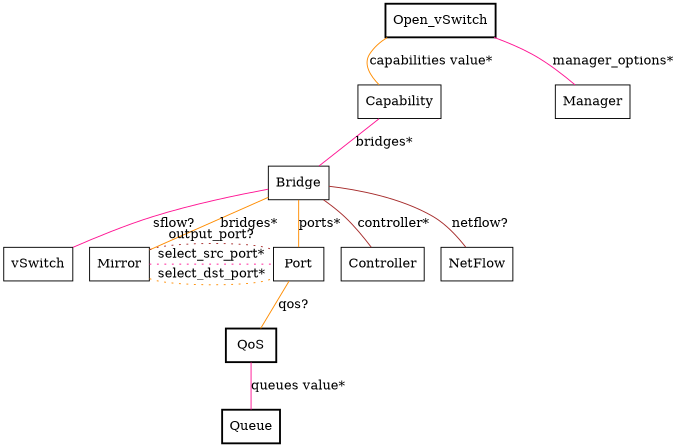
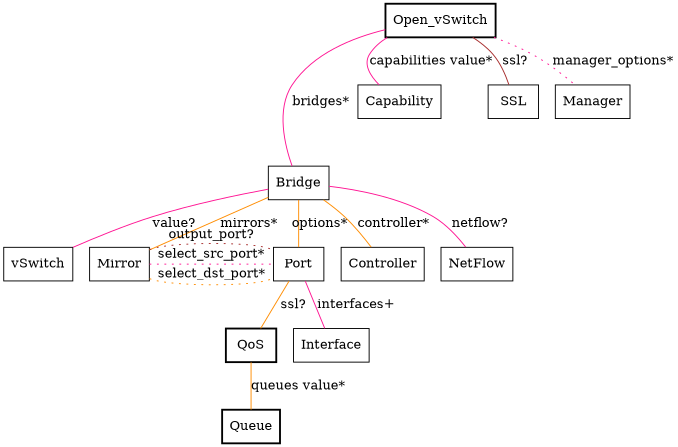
edge "Open_vSwitch" -- "Manager": style solid -> dotted
edge "Open_vSwitch" -- "Capability": color darkorange -> deeppink
node "SSL": added
edge "Capability" -- "Bridge": now "Open_vSwitch" -- "Bridge"
edge "Bridge" -- "NetFlow": color brown -> deeppink
edge "Bridge" -- "Controller": color brown -> darkorange
edge "Bridge" -- "vSwitch": label "sflow?" -> "value?"
edge "Bridge" -- "Mirror": label "bridges*" -> "mirrors*"
edge "Bridge" -- "Port": label "ports*" -> "options*"
edge "Port" -- "QoS": label "qos?" -> "ssl?"
node "Interface": added
edge "QoS" -- "Queue": color deeppink -> darkorange
